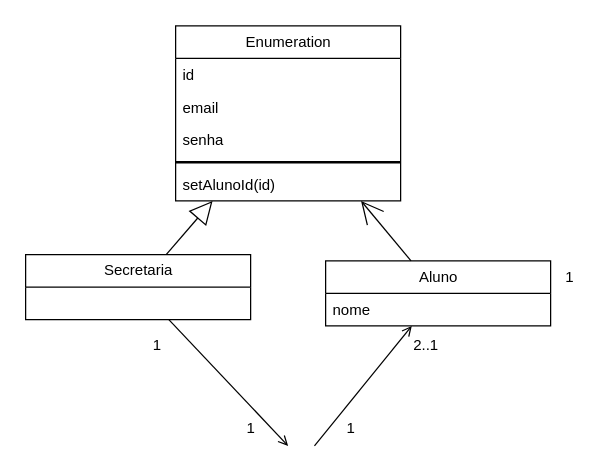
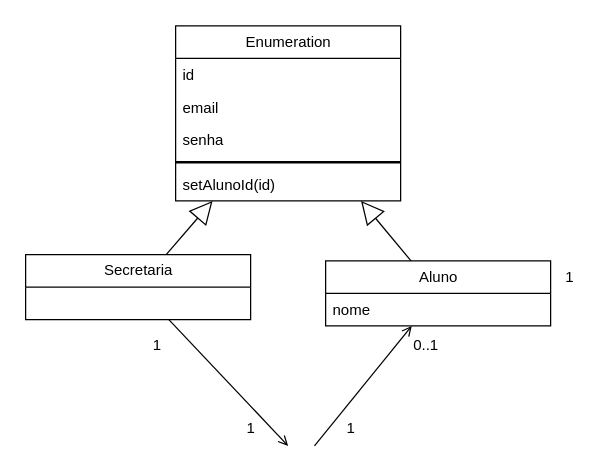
edge "Aluno" -> "Enumeration": arrowhead open -> block
node "2..1": label "2..1" -> "0..1"
